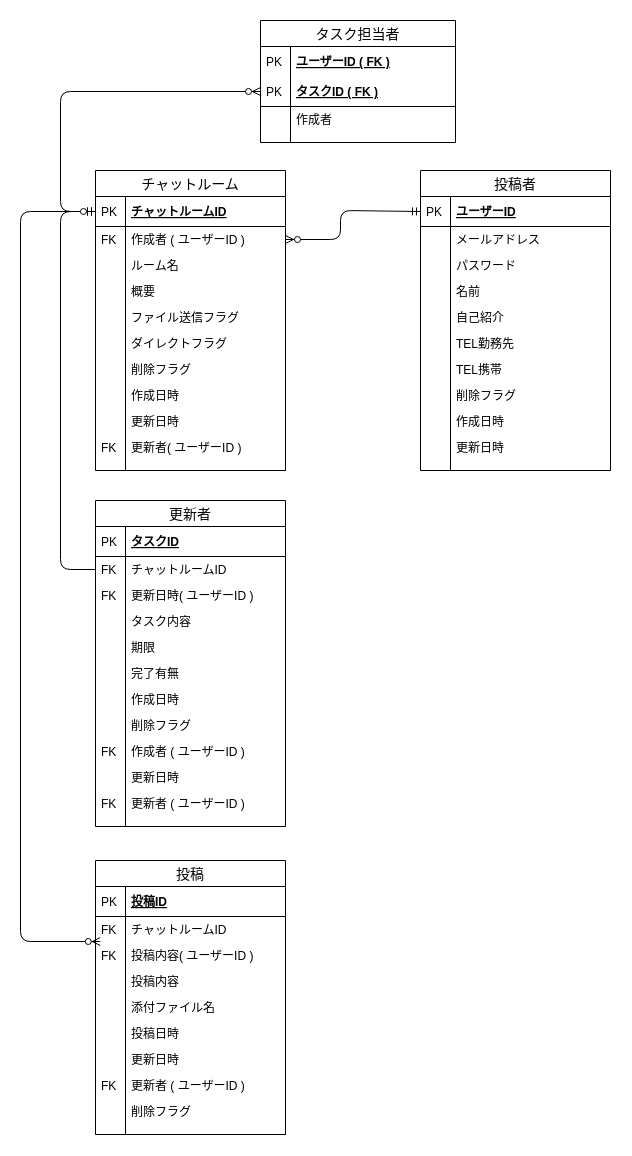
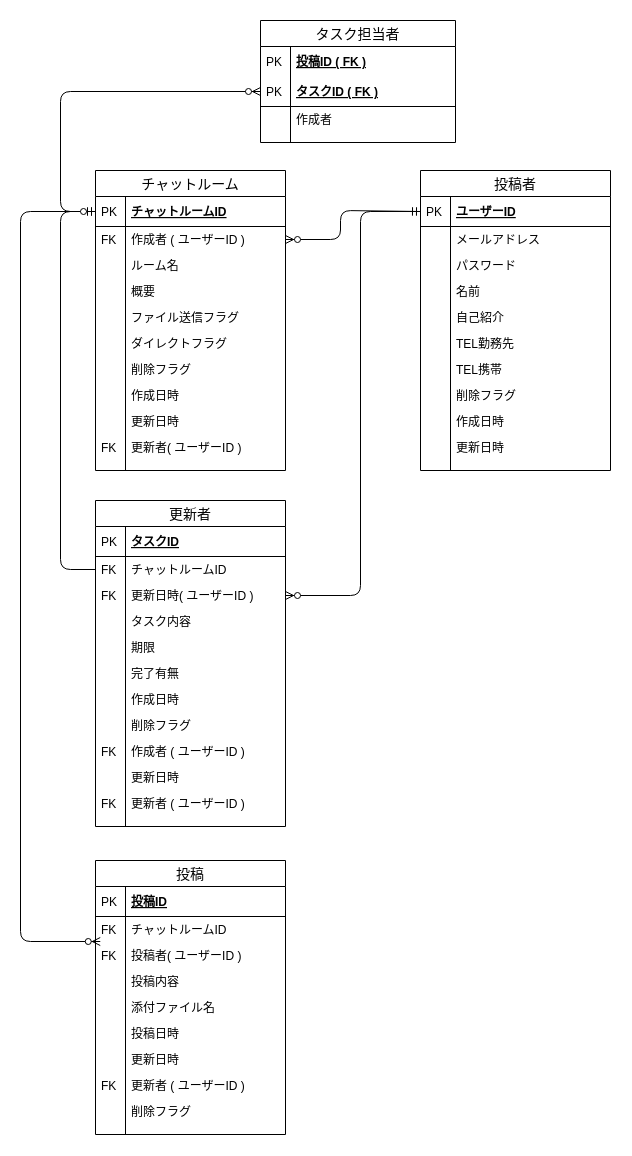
node "ユーザーID ( FK )": label "ユーザーID ( FK )" -> "投稿ID ( FK )"
edge "ユーザーID" -- "更新日時( ユーザーID )": added
node "投稿内容( ユーザーID )": label "投稿内容( ユーザーID )" -> "投稿者( ユーザーID )"
